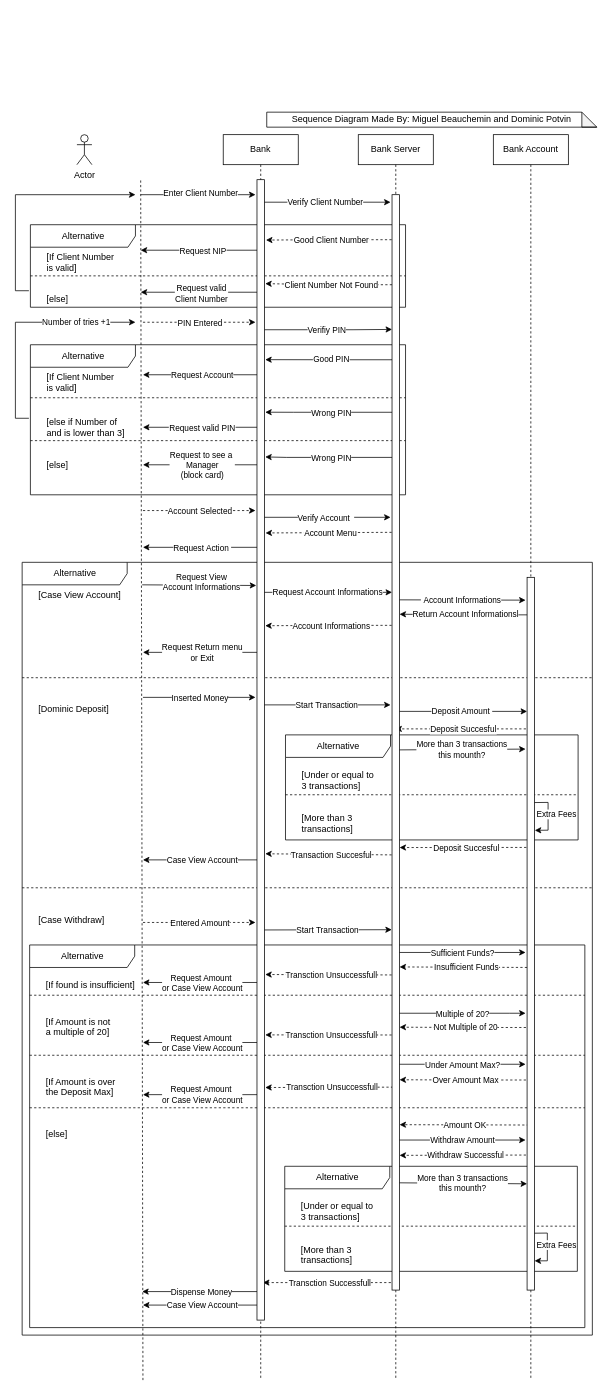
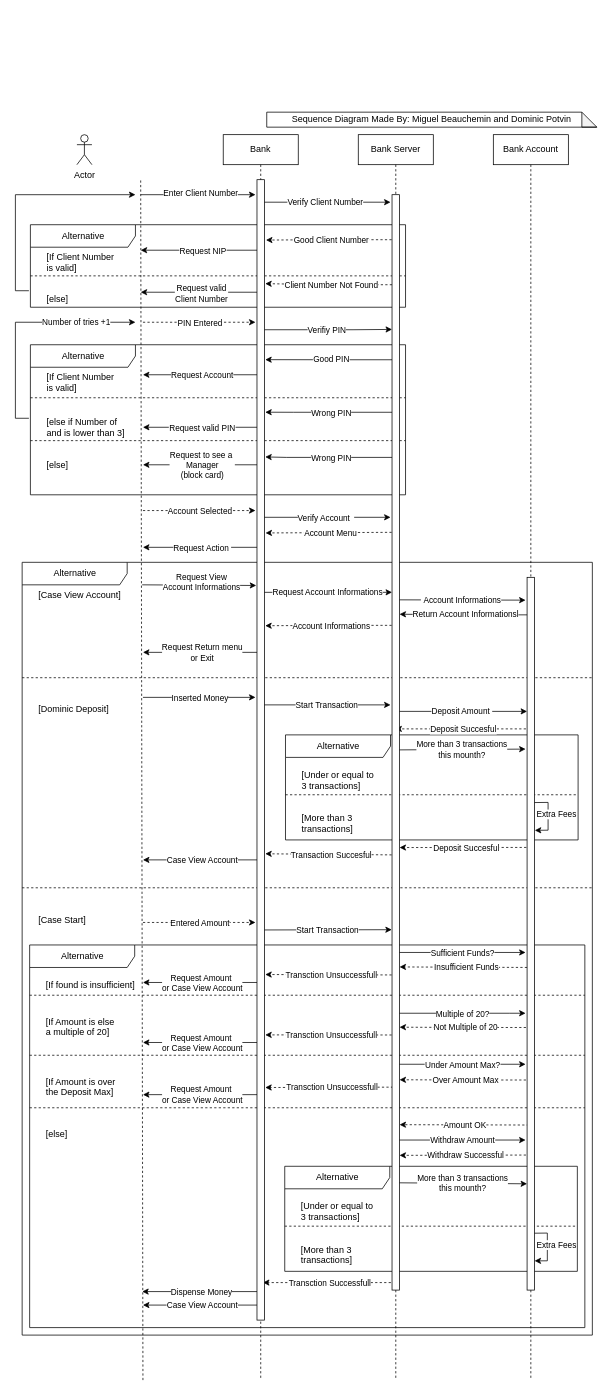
node "[Case Withdraw]": label "[Case Withdraw]" -> "[Case Start]"
node "[If Amount is not a multiple of 20]": label "[If Amount is not a multiple of 20]" -> "[If Amount is else a multiple of 20]"
